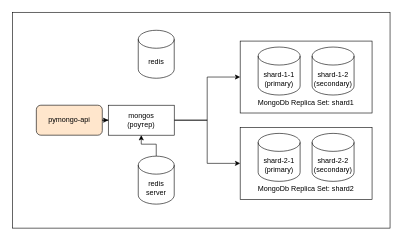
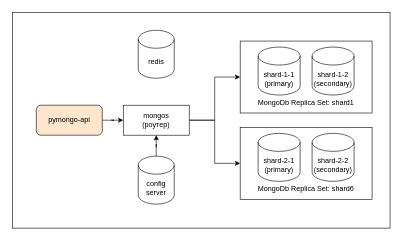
node "mongos (роутер)": moved (141, 120) -> (156, 120)
node "MongoDb Replica Set: shard2": label "MongoDb Replica Set: shard2" -> "MongoDb Replica Set: shard6"
node "redis server": label "redis server" -> "config server"
